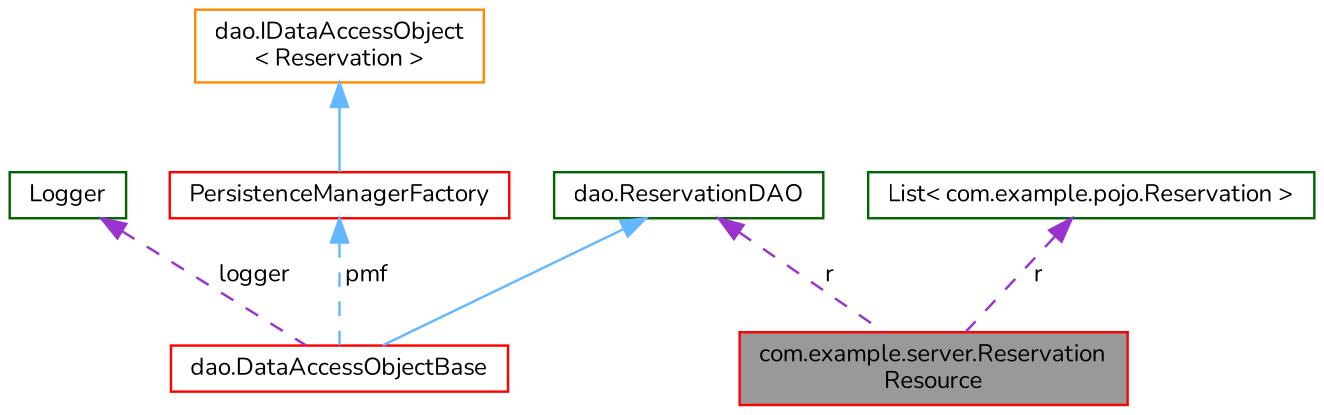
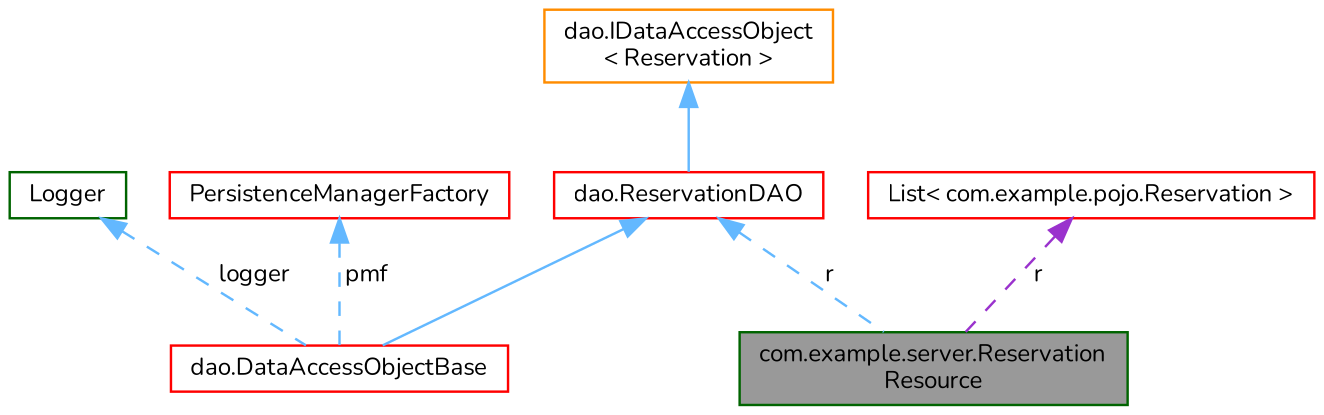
edge "PersistenceManagerFactory" -> "dao.IDataAccessObject < Reservation >": now "dao.ReservationDAO" -> "dao.IDataAccessObject < Reservation >"
node "dao.ReservationDAO": color darkgreen -> red
node "List< com.example.pojo.Reservation >": color darkgreen -> red
edge "com.example.server.Reservation Resource" -> "dao.ReservationDAO": color darkorchid3 -> steelblue1
edge "dao.DataAccessObjectBase" -> "Logger": color darkorchid3 -> steelblue1
node "com.example.server.Reservation Resource": color red -> darkgreen
